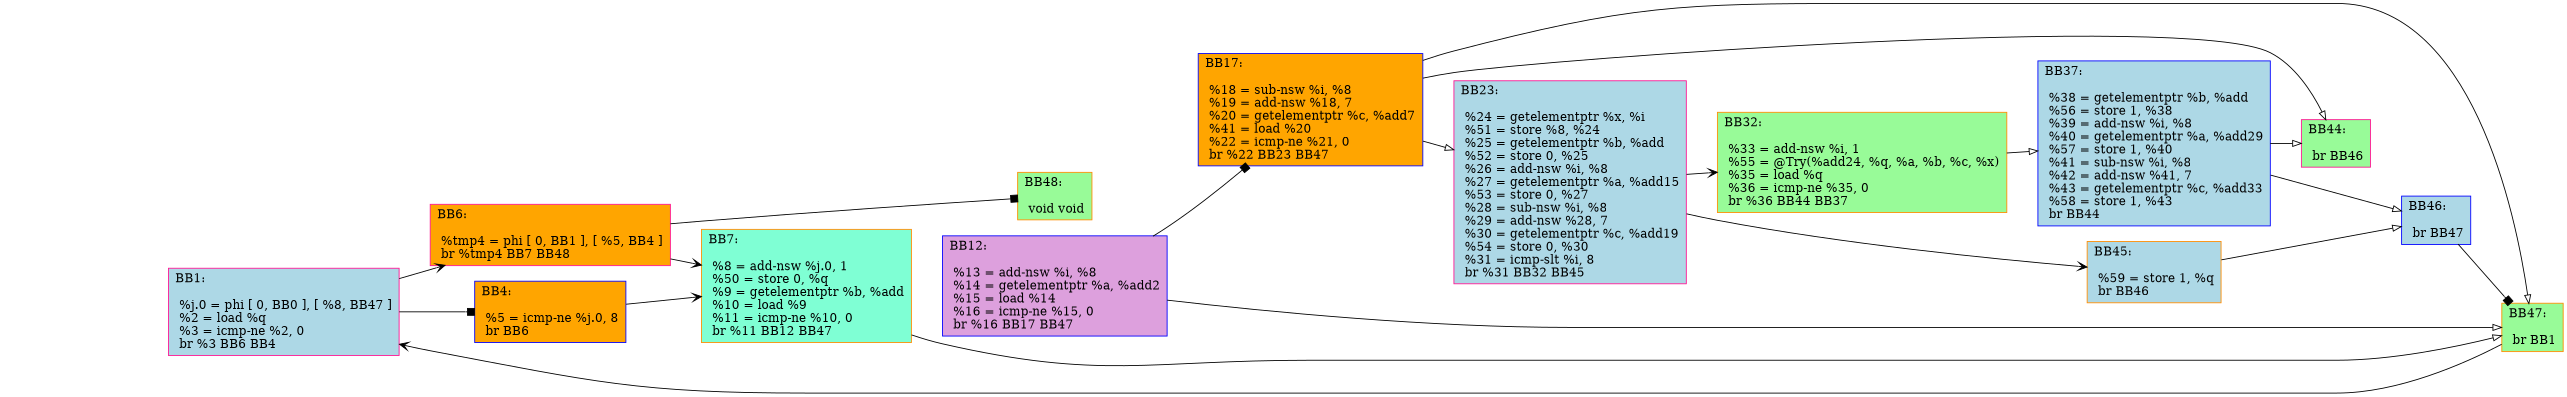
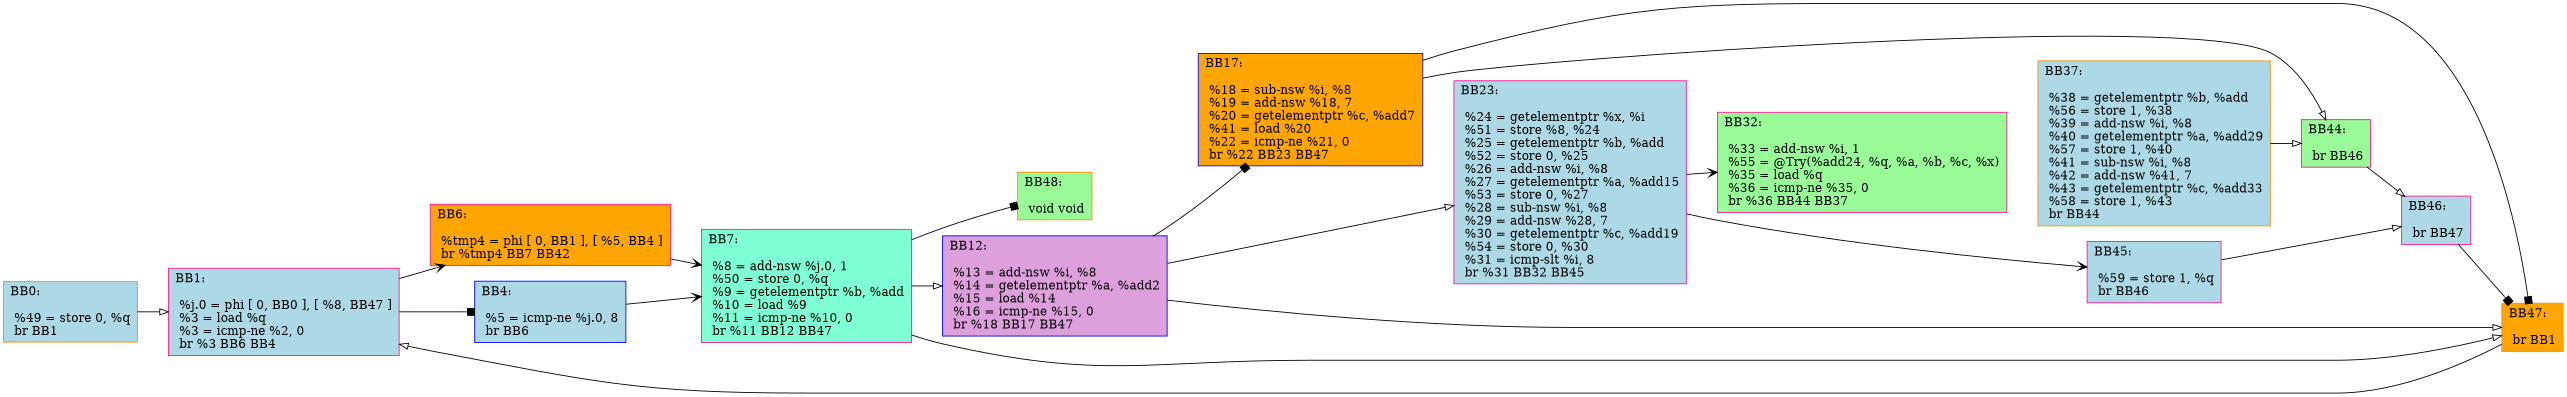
edge "BB17:" -> "BB47:": arrowhead onormal -> box
node "BB37:": color blue -> darkorange
edge "BB17:" -> "BB23:": now "BB12:" -> "BB23:"
edge "BB32:" -> "BB37:": removed
node "BB32:": color darkorange -> deeppink
edge "BB37:" -> "BB46:": now "BB44:" -> "BB46:"
edge "BB6:" -> "BB48:": now "BB7:" -> "BB48:"
node "BB46:": color blue -> deeppink
node "BB6:": text "br %tmp4 BB7 BB48" -> "br %tmp4 BB7 BB42"
node "BB45:": color darkorange -> deeppink
node "BB7:": color darkorange -> deeppink
edge "BB7:" -> "BB12:": added
node "BB0:": added
node "BB4:": fillcolor orange -> lightblue
node "BB1:": text "%2 = load %q" -> "%3 = load %q"
node "BB12:": text "br %16 BB17 BB47" -> "br %18 BB17 BB47"
node "BB47:": fillcolor palegreen -> orange
edge "BB47:" -> "BB1:": arrowhead vee -> onormal
